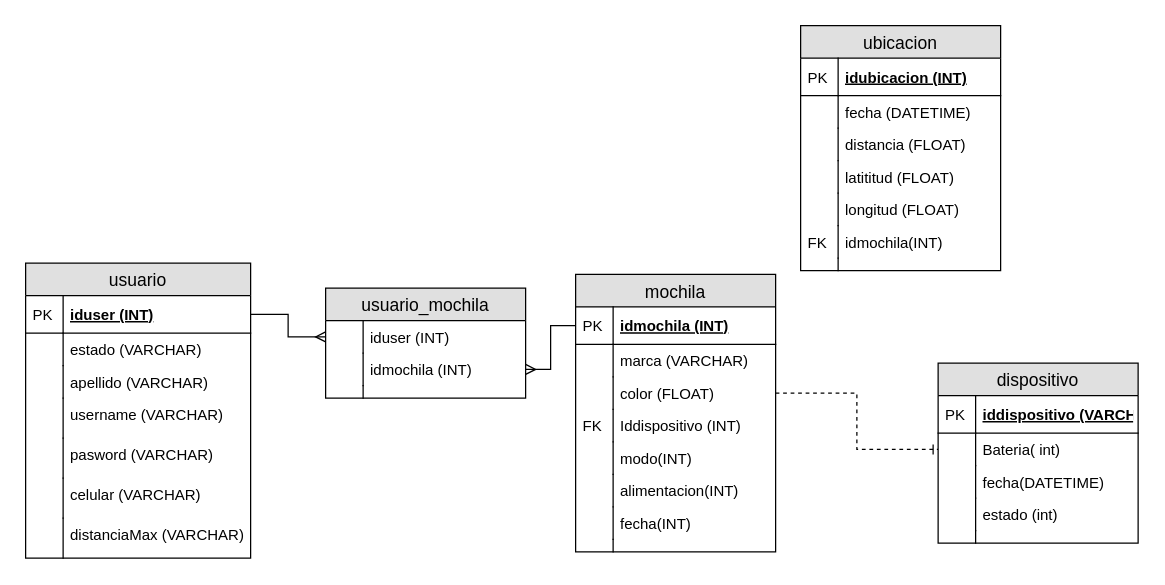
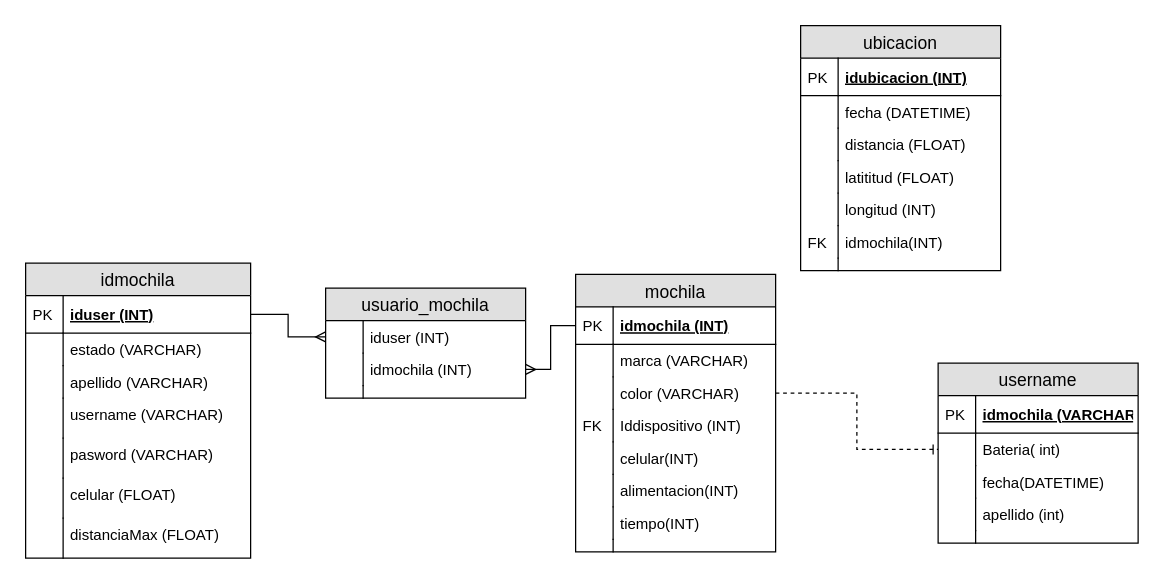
node "longitud (FLOAT)": label "longitud (FLOAT)" -> "longitud (INT)"
node "usuario": label "usuario" -> "idmochila"
node "dispositivo": label "dispositivo" -> "username"
node "color (FLOAT)": label "color (FLOAT)" -> "color (VARCHAR)"
node "iddispositivo (VARCHAR)": label "iddispositivo (VARCHAR)" -> "idmochila (VARCHAR)"
node "modo(INT)": label "modo(INT)" -> "celular(INT)"
node "celular (VARCHAR)": label "celular (VARCHAR)" -> "celular (FLOAT)"
node "estado (int)": label "estado (int)" -> "apellido (int)"
node "fecha(INT)": label "fecha(INT)" -> "tiempo(INT)"
node "distanciaMax (VARCHAR)": label "distanciaMax (VARCHAR)" -> "distanciaMax (FLOAT)"
